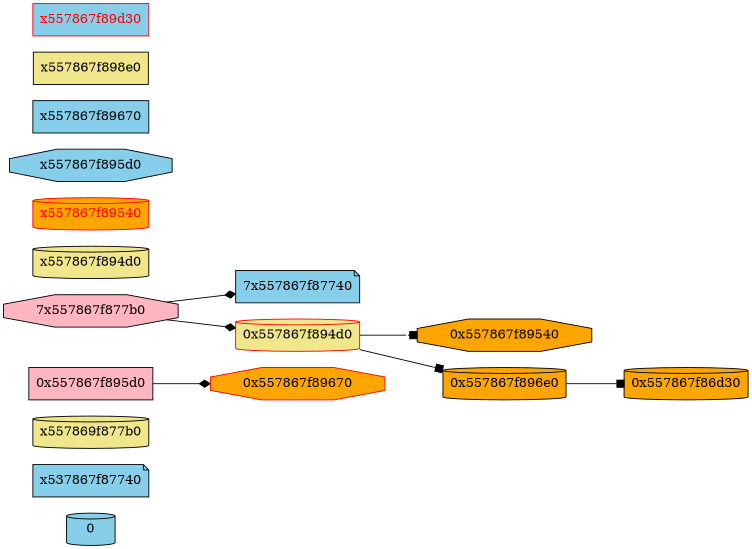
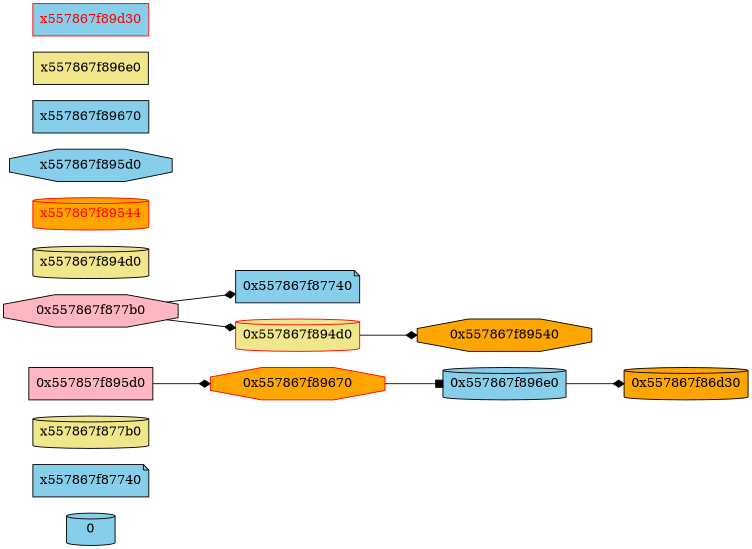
node "x557867f898e0": label "x557867f898e0" -> "x557867f896e0"
node "x557867f89540": label "x557867f89540" -> "x557867f89544"
node "7x557867f87740": label "7x557867f87740" -> "0x557867f87740"
node "7x557867f877b0": label "7x557867f877b0" -> "0x557867f877b0"
edge "0x557867f894d0" -> "0x557867f89540": arrowhead box -> diamond
edge "0x557867f894d0" -> "0x557867f896e0": now "0x557867f89670" -> "0x557867f896e0"
node "0x557867f895d0": label "0x557867f895d0" -> "0x557857f895d0"
node "0x557867f896e0": fillcolor orange -> skyblue
edge "0x557867f896e0" -> "0x557867f86d30": arrowhead box -> diamond
node "x557869f877b0": label "x557869f877b0" -> "x557867f877b0"
node "x537867f87740": label "x537867f87740" -> "x557867f87740"
